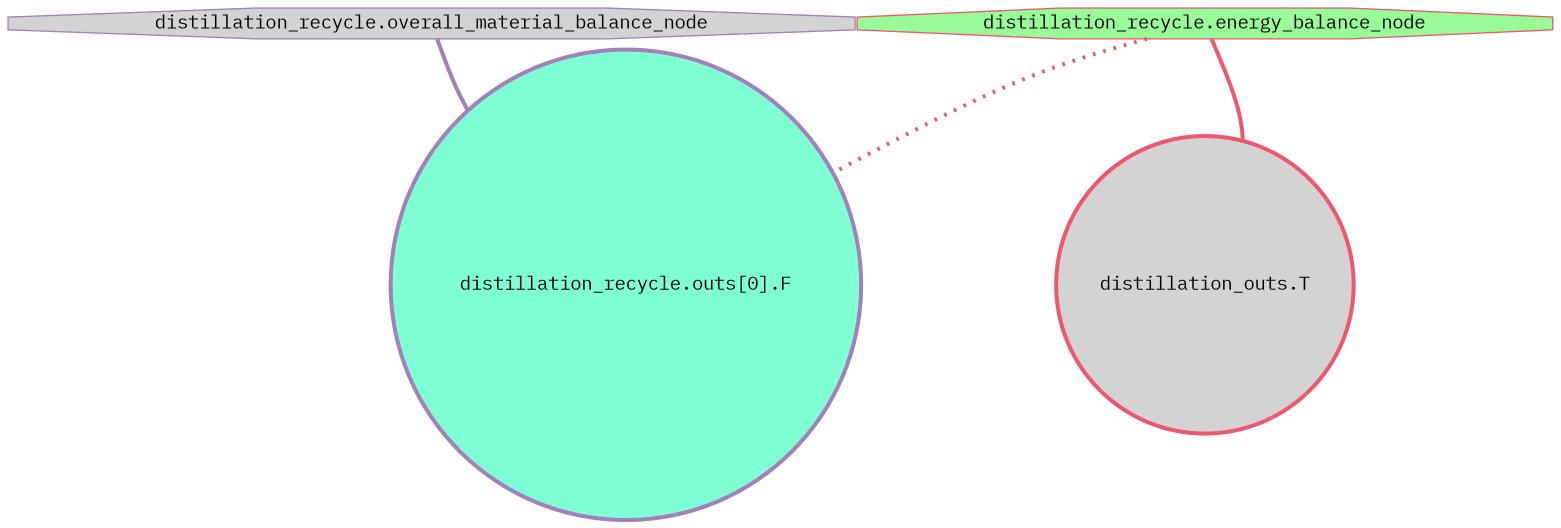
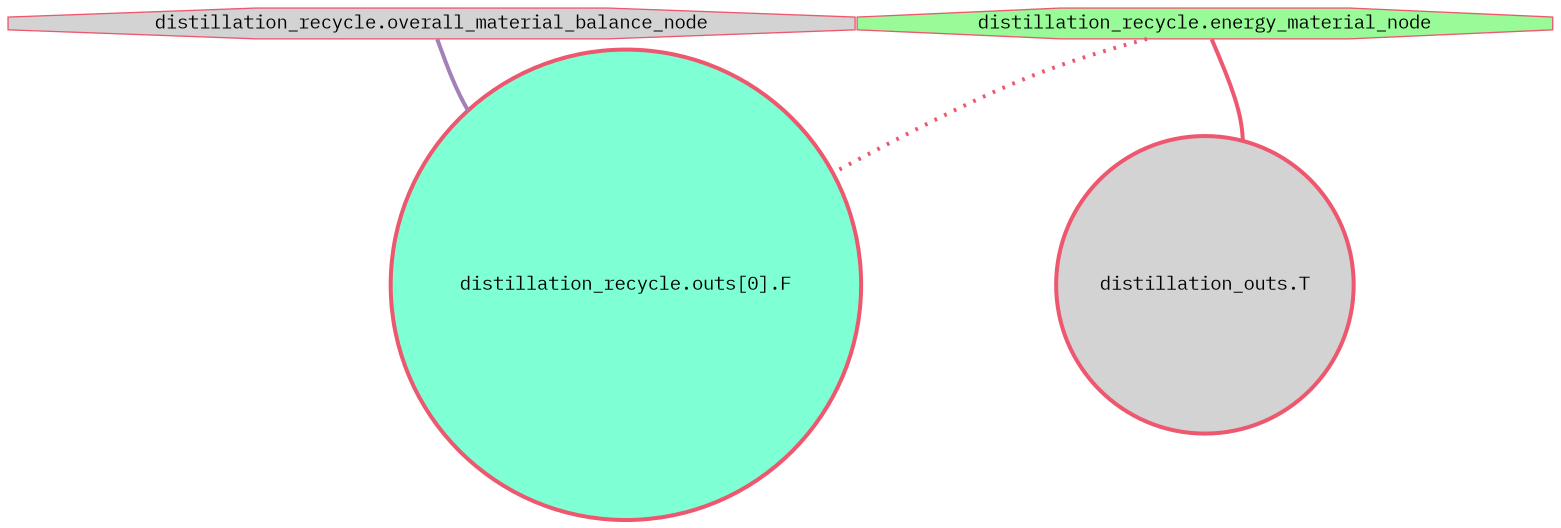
node "distillation_recycle.overall_material_balance_node": color #a280b9 -> #ed586f
node "distillation_recycle.energy_balance_node": label "distillation_recycle.energy_balance_node" -> "distillation_recycle.energy_material_node"
node "distillation_recycle.outs[0].F": color #a280b9 -> #ed586f
